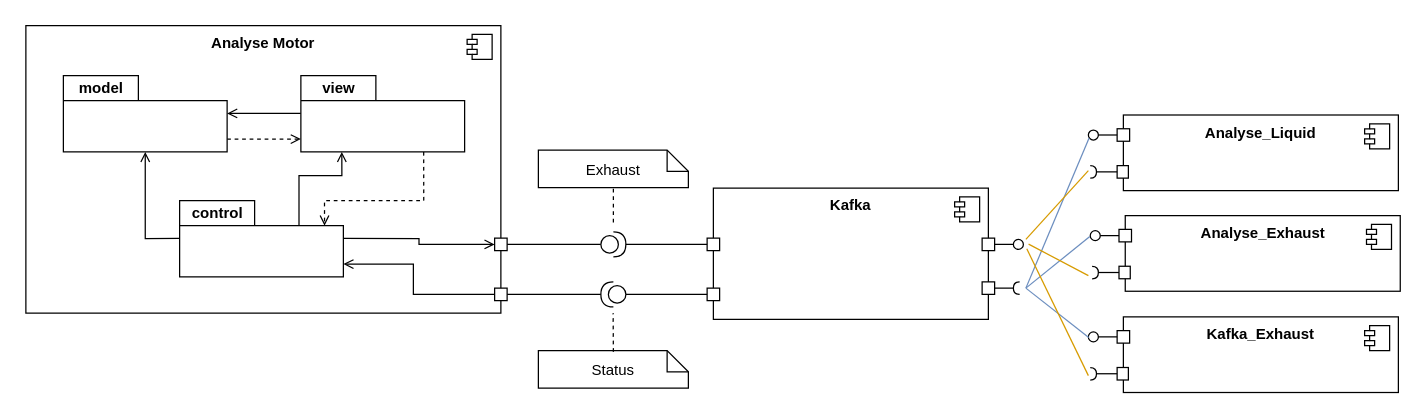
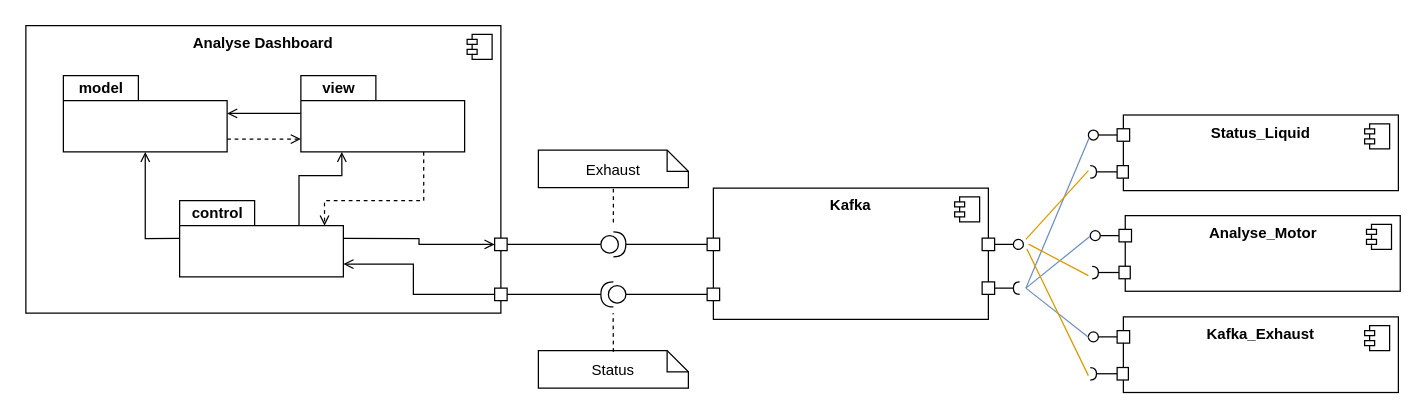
node "Analyse Motor": label "Analyse Motor" -> "Analyse Dashboard"
node "Analyse_Liquid": label "Analyse_Liquid" -> "Status_Liquid"
node "Analyse_Exhaust": label "Analyse_Exhaust" -> "Analyse_Motor"
